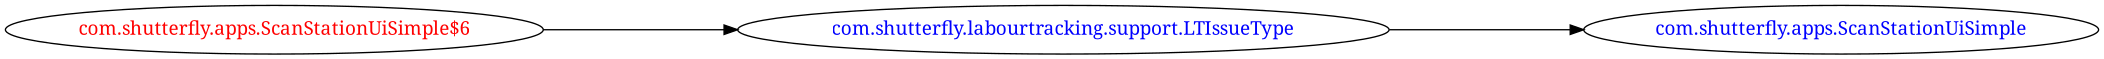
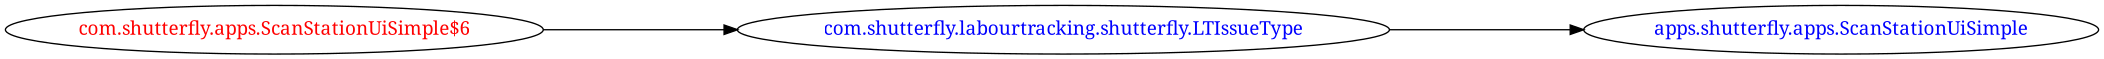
node "com.shutterfly.labourtracking.support.LTIssueType": label "com.shutterfly.labourtracking.support.LTIssueType" -> "com.shutterfly.labourtracking.shutterfly.LTIssueType"
node "com.shutterfly.apps.ScanStationUiSimple": label "com.shutterfly.apps.ScanStationUiSimple" -> "apps.shutterfly.apps.ScanStationUiSimple"
